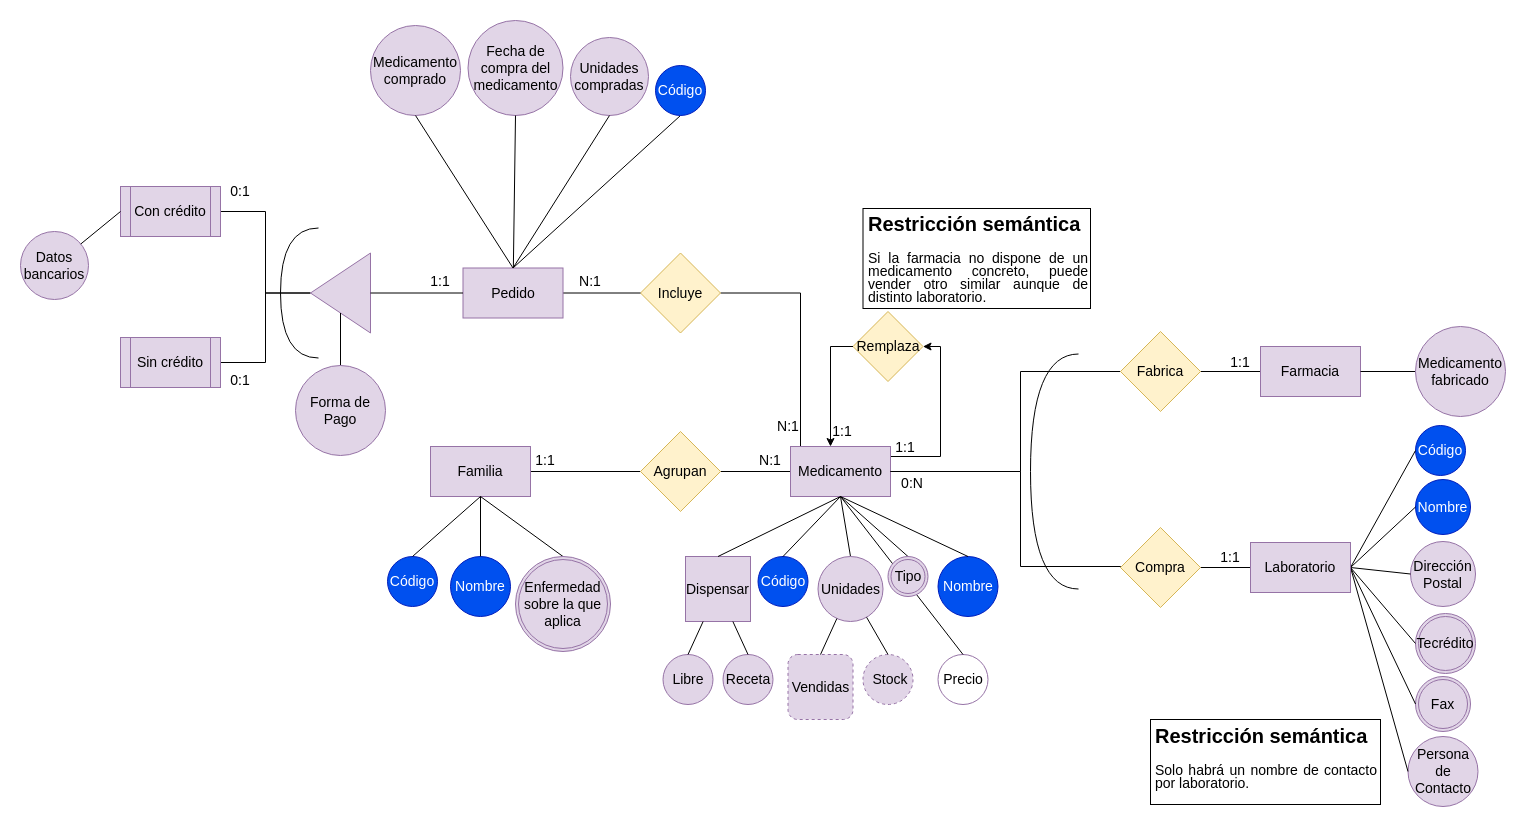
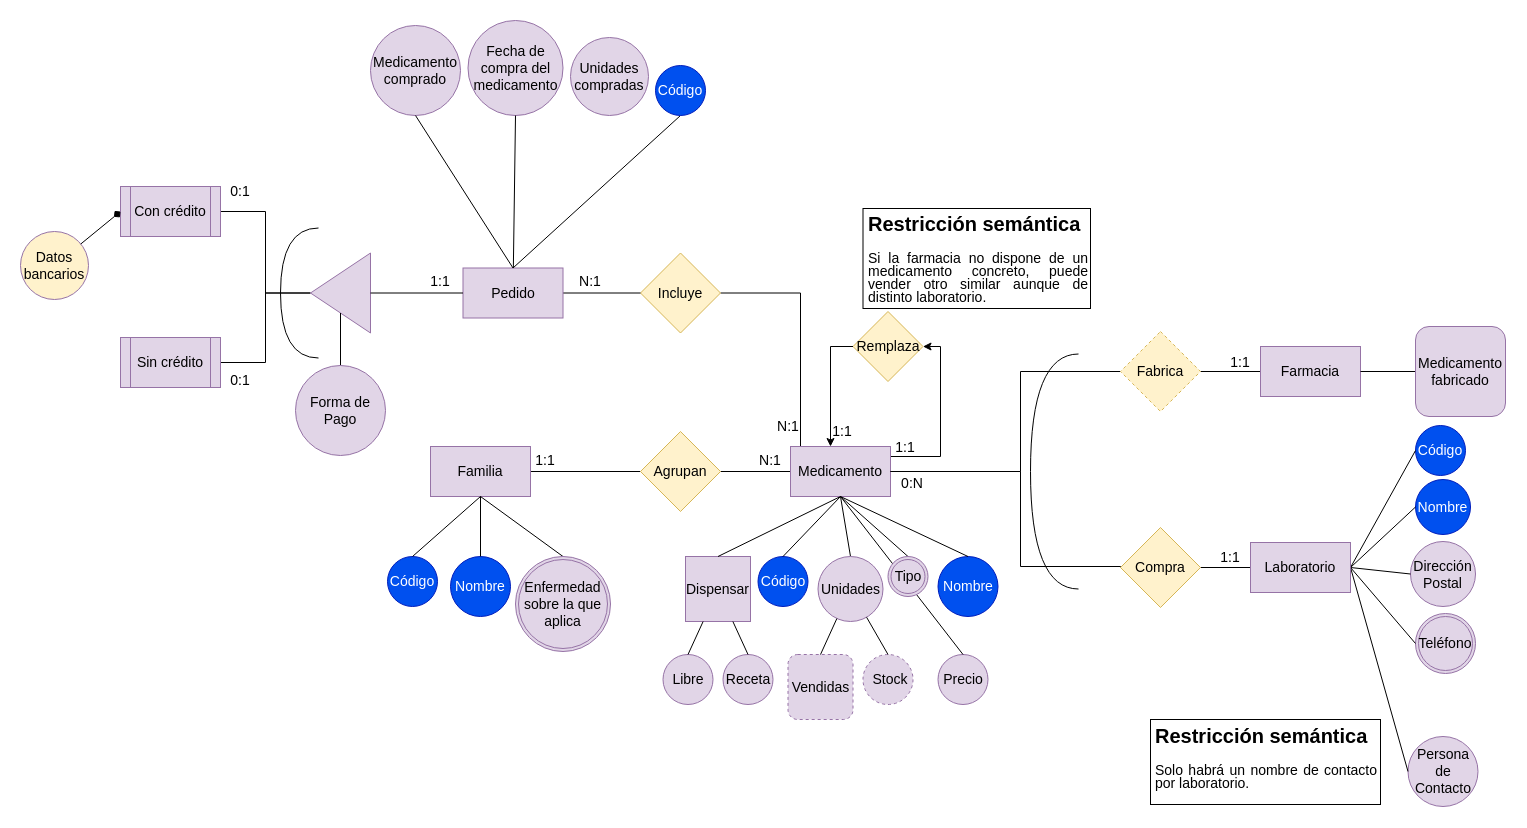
edge "Unidades compradas" -- "Pedido": removed
edge "Con crédito" -- "Datos bancarios": arrowhead none -> diamond
node "Datos bancarios": fillcolor #e1d5e7 -> #fff2cc
node "Fabrica": style solid -> dashed
node "Medicamento fabricado": shape ellipse -> rounded rectangle
edge "Laboratorio" -- "Fax": removed
node "Tecrédito": label "Tecrédito" -> "Teléfono"
node "Precio": fillcolor #ffffff -> #e1d5e7
node "Fax": removed
